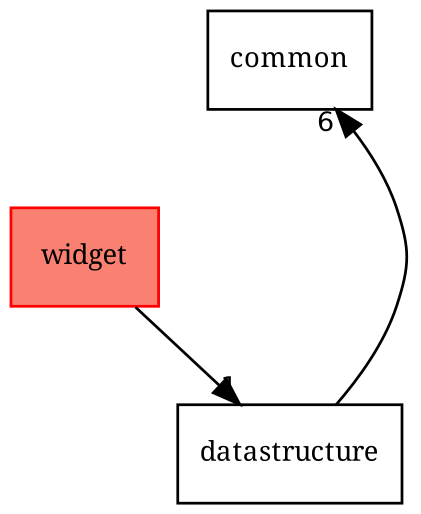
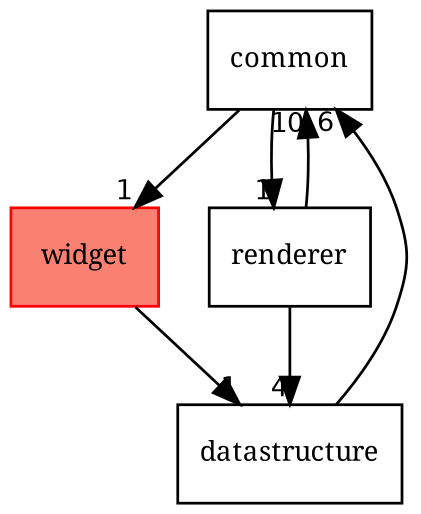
edge "common" -> "widget": added
node "renderer": added
